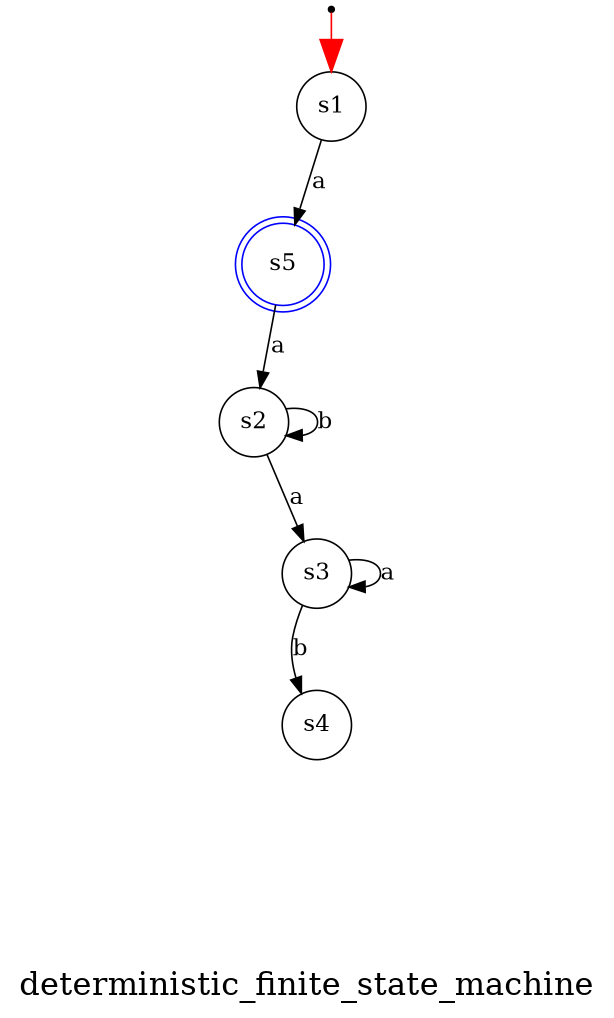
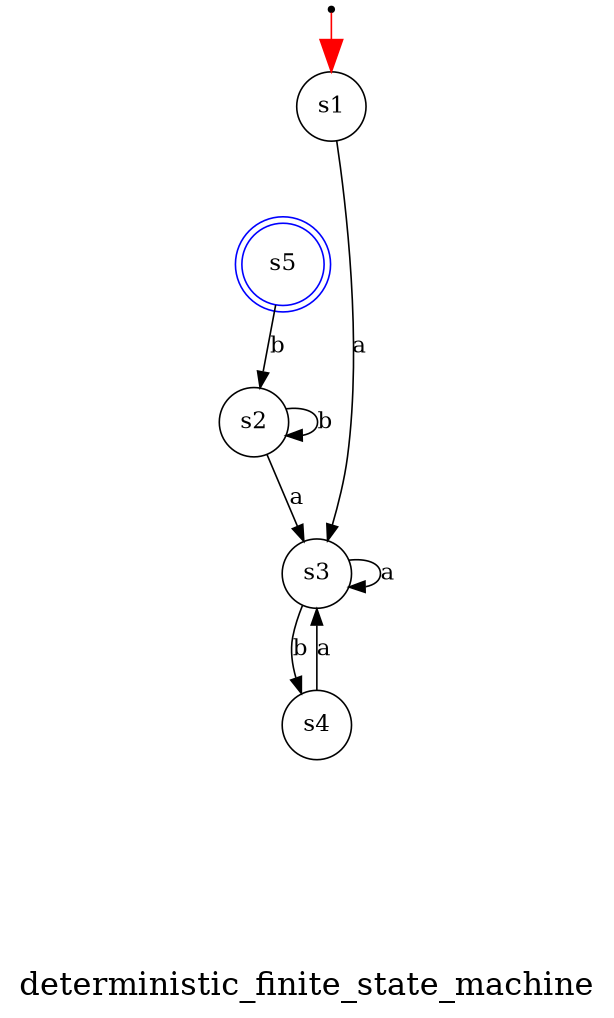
edge "s1" -> "s5": now "s1" -> "s3"
edge "s5" -> "s2": label "a" -> "b"
edge "s4" -> "s3": added, label "a"
